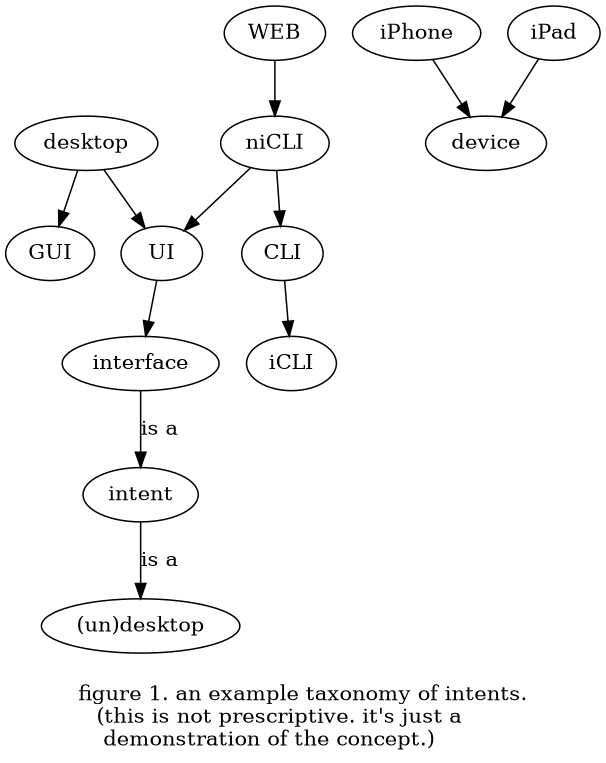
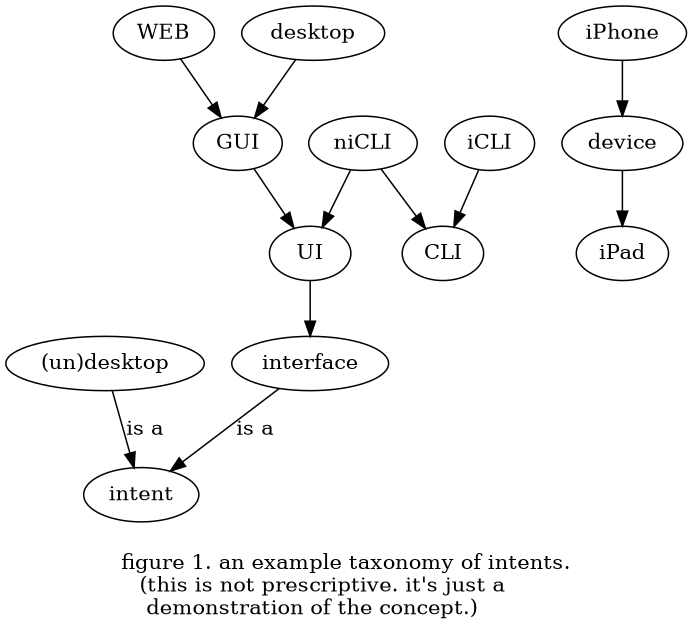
edge "WEB" -> "niCLI": now "WEB" -> "GUI"
edge "iPad" -> "device": reversed
edge "desktop" -> "UI": now "GUI" -> "UI"
edge "CLI" -> "iCLI": reversed
edge "intent" -> "(un)desktop": reversed
